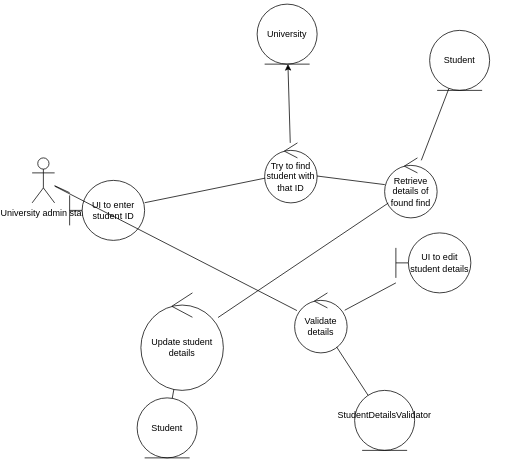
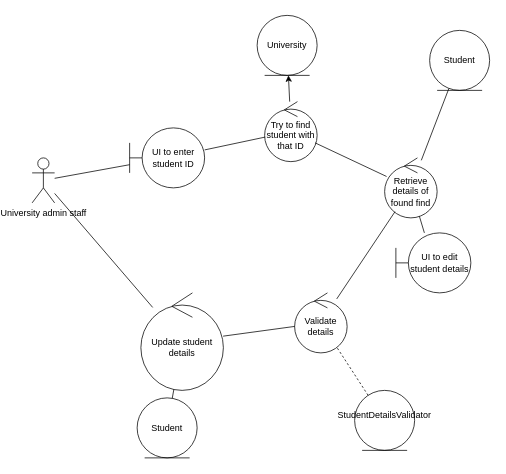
node "University": moved (287, 34) -> (287, 45)
node "Try to find student with that ID": moved (291, 173) -> (291, 132)
node "UI to enter student ID": moved (107, 210) -> (167, 158)
edge "Retrieve details of found find" -- "UI to edit student details": added
edge "University admin staff" -- "Validate details": now "University admin staff" -- "Update student details"
edge "Retrieve details of found find" -- "Update student details": now "Validate details" -- "Update student details"
edge "UI to edit student details" -- "Validate details": now "Retrieve details of found find" -- "Validate details"
edge "Validate details" -- "StudentDetailsValidator": style solid -> dashed
